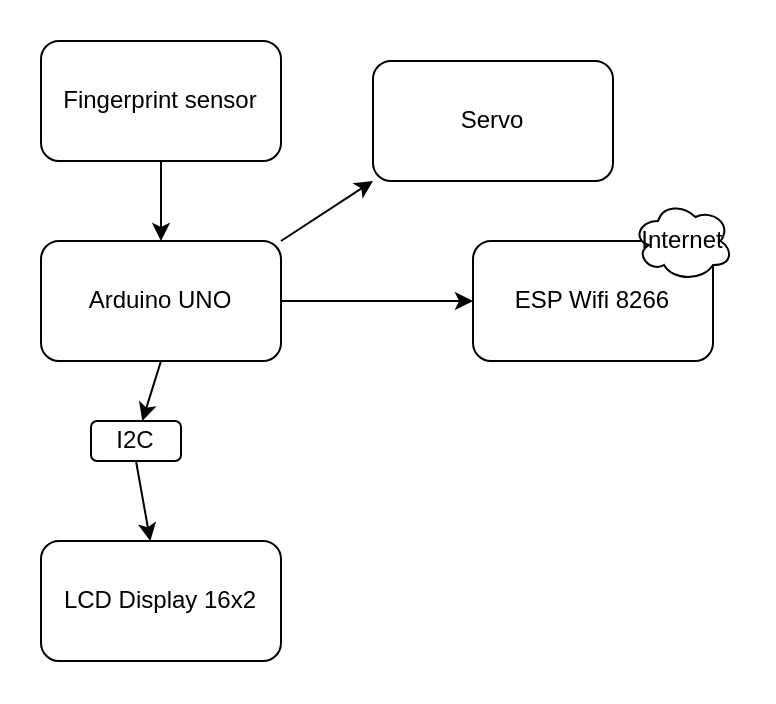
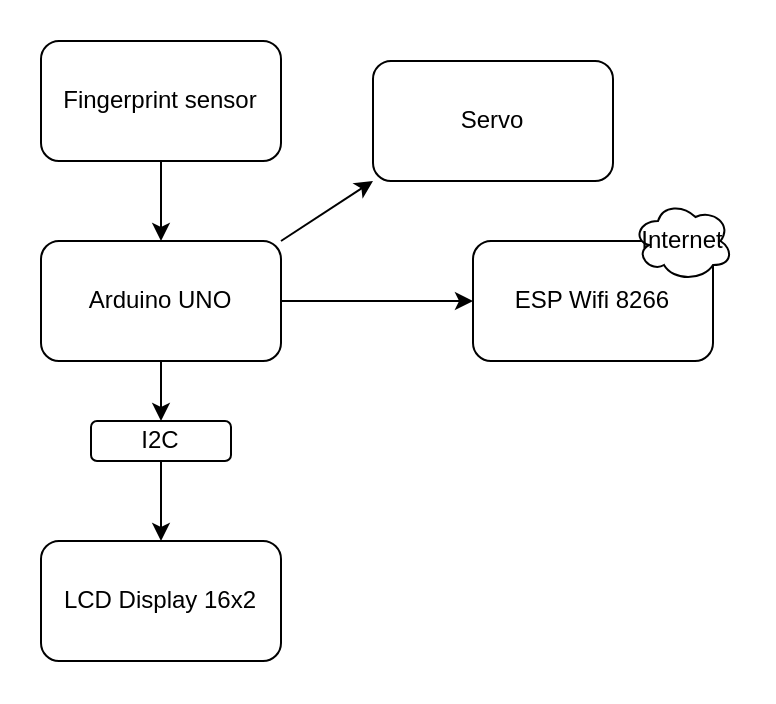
node "I2C": size 90x40 -> 140x40
